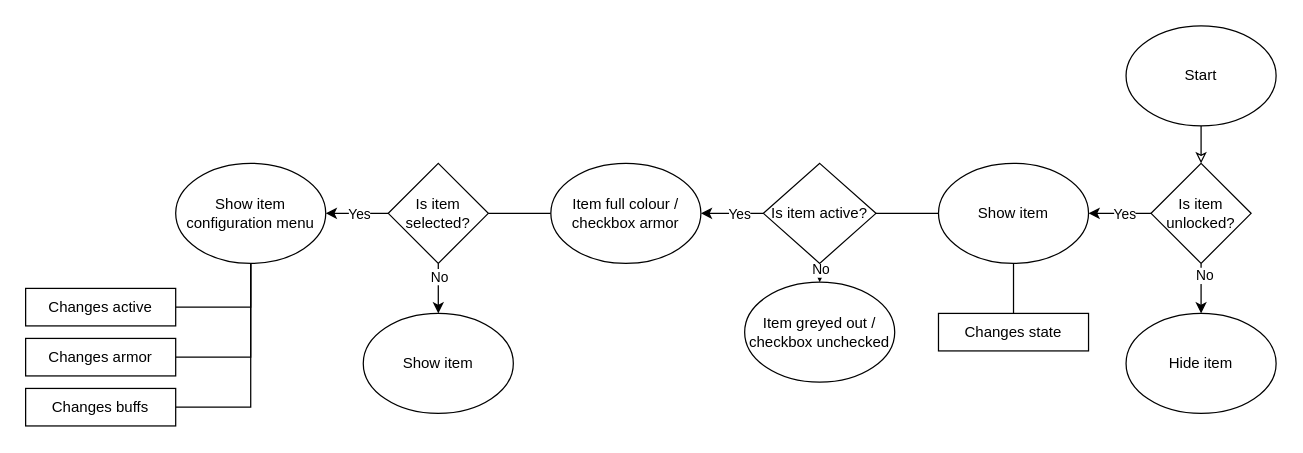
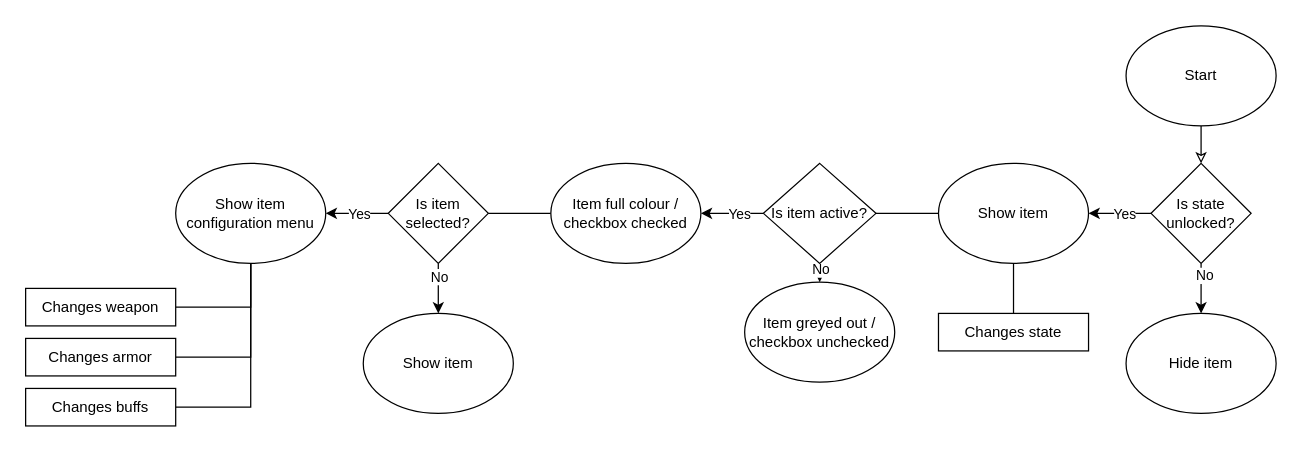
node "Item full colour / checkbox armor": label "Item full colour / checkbox armor" -> "Item full colour / checkbox checked"
node "Is item unlocked?": label "Is item unlocked?" -> "Is state unlocked?"
node "Changes active": label "Changes active" -> "Changes weapon"
